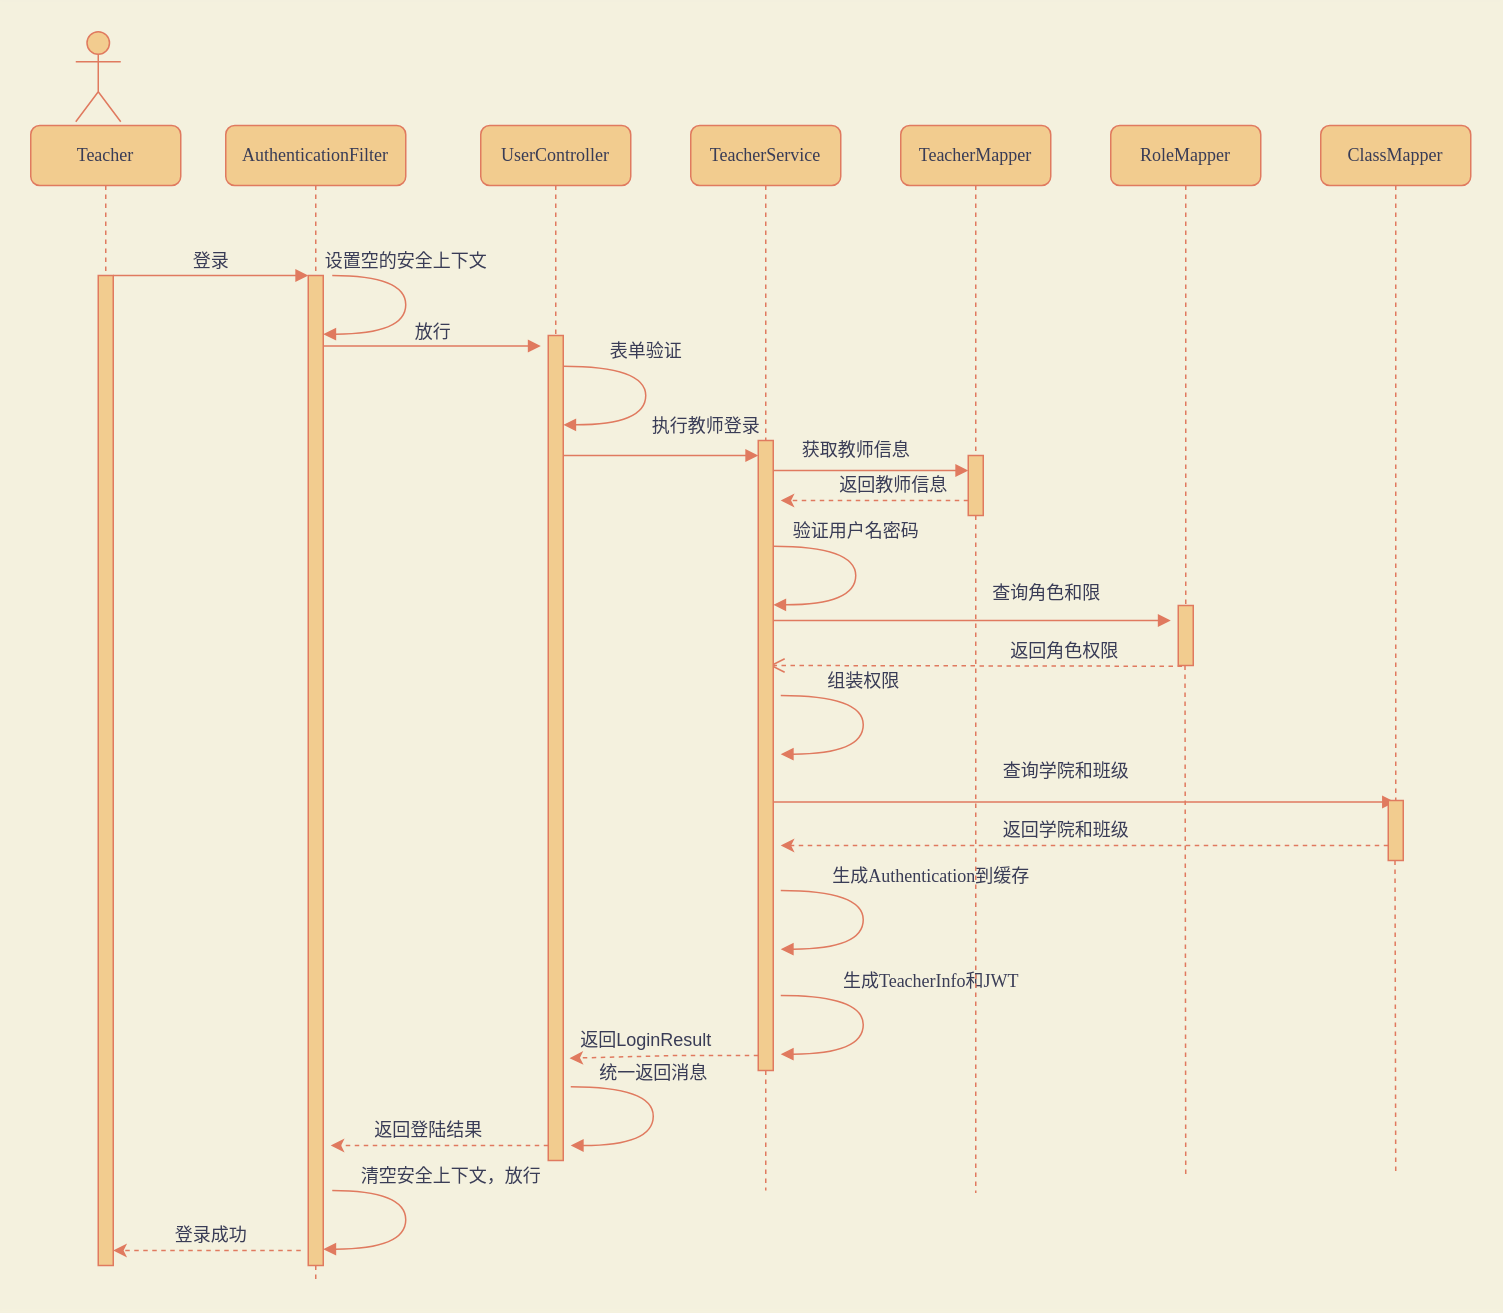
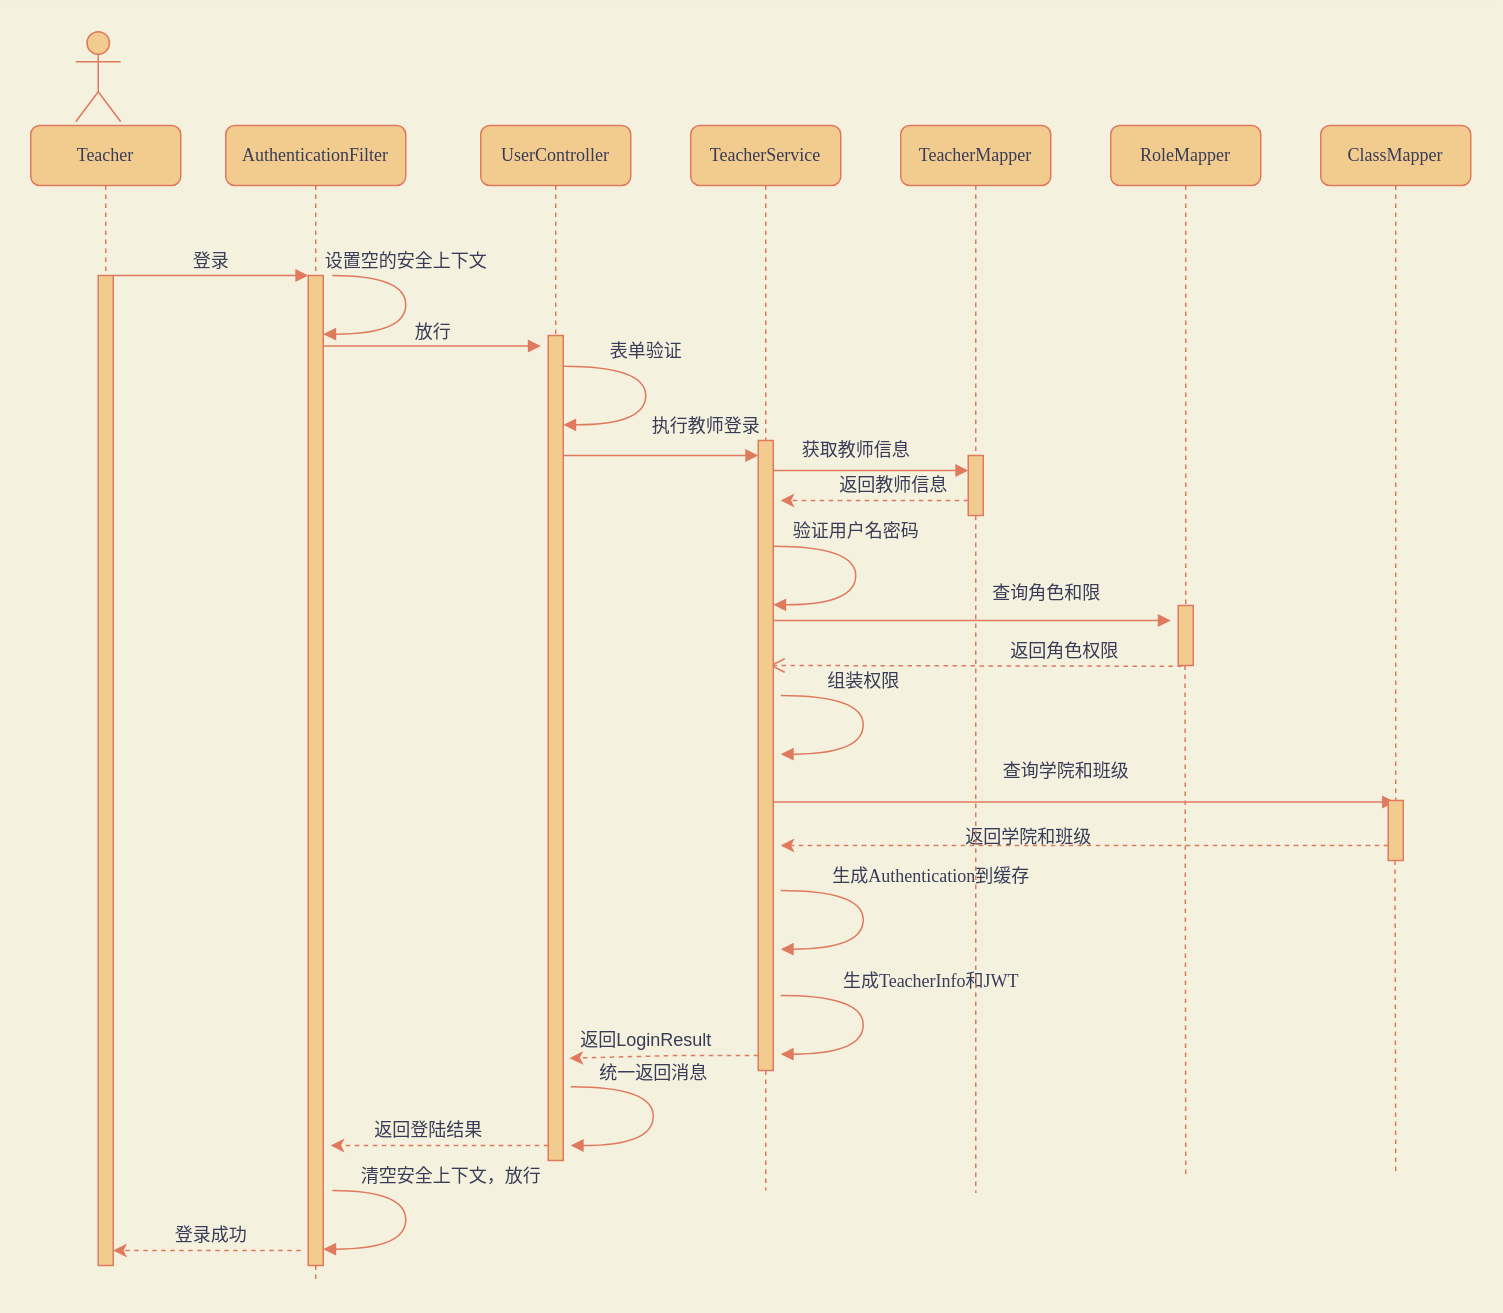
node "返回学院和班级": moved (1066, 830) -> (1028, 838)
